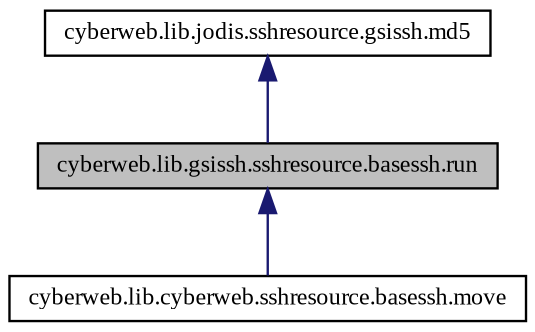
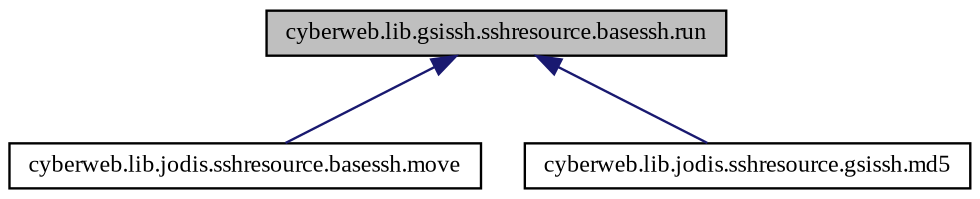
edge "cyberweb.lib.gsissh.sshresource.basessh.run" -> "cyberweb.lib.jodis.sshresource.gsissh.md5": reversed
node "cyberweb.lib.cyberweb.sshresource.basessh.move": label "cyberweb.lib.cyberweb.sshresource.basessh.move" -> "cyberweb.lib.jodis.sshresource.basessh.move"
